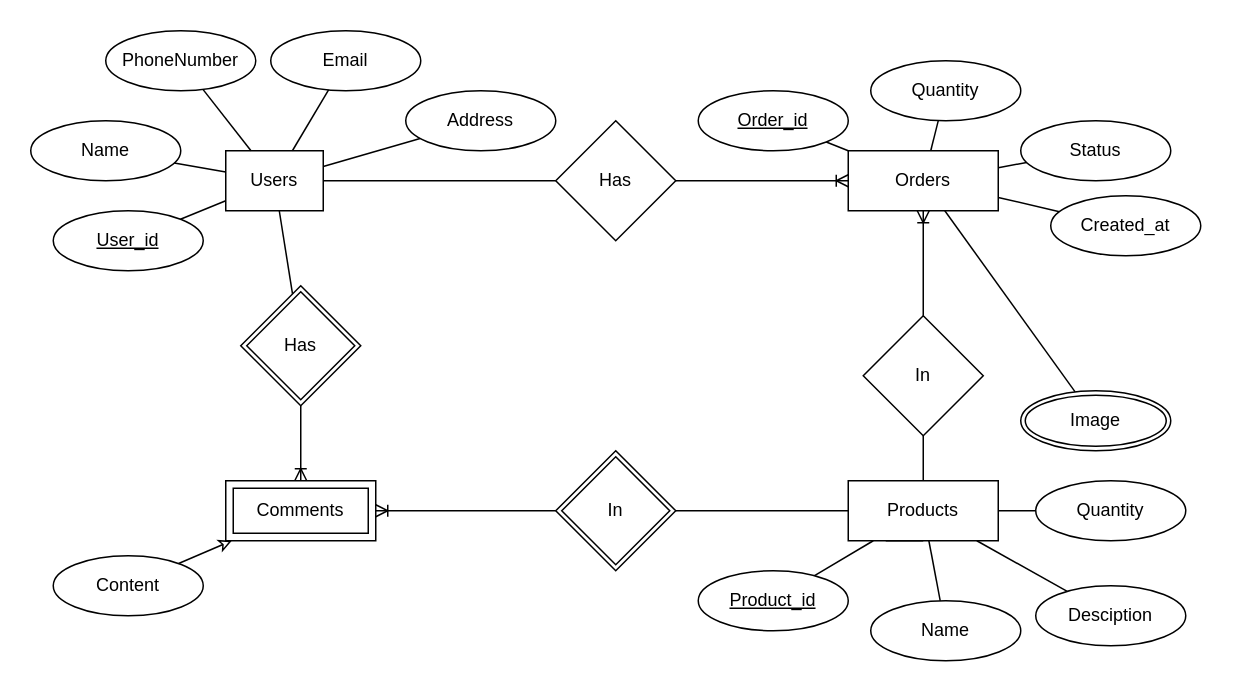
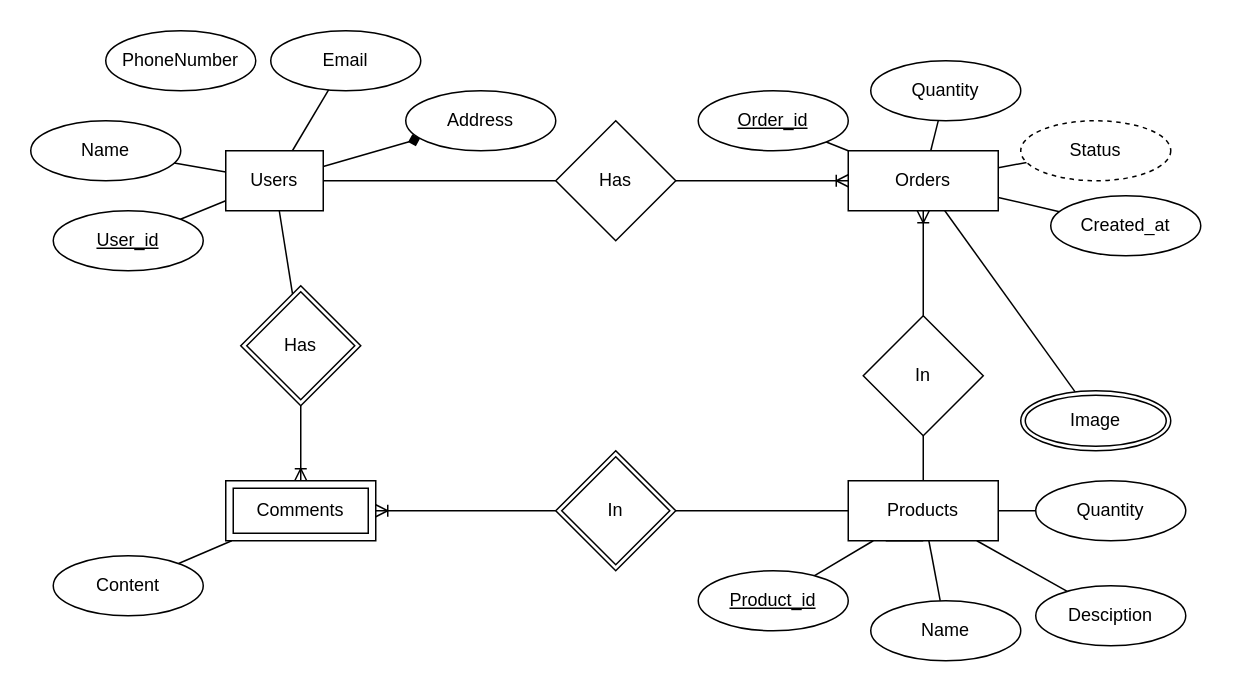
edge "PhoneNumber" -- "Users": removed
edge "Address" -- "Users": arrowhead none -> diamond
node "Status": style solid -> dashed
edge "Content" -> "Comments": arrowhead classic -> none
